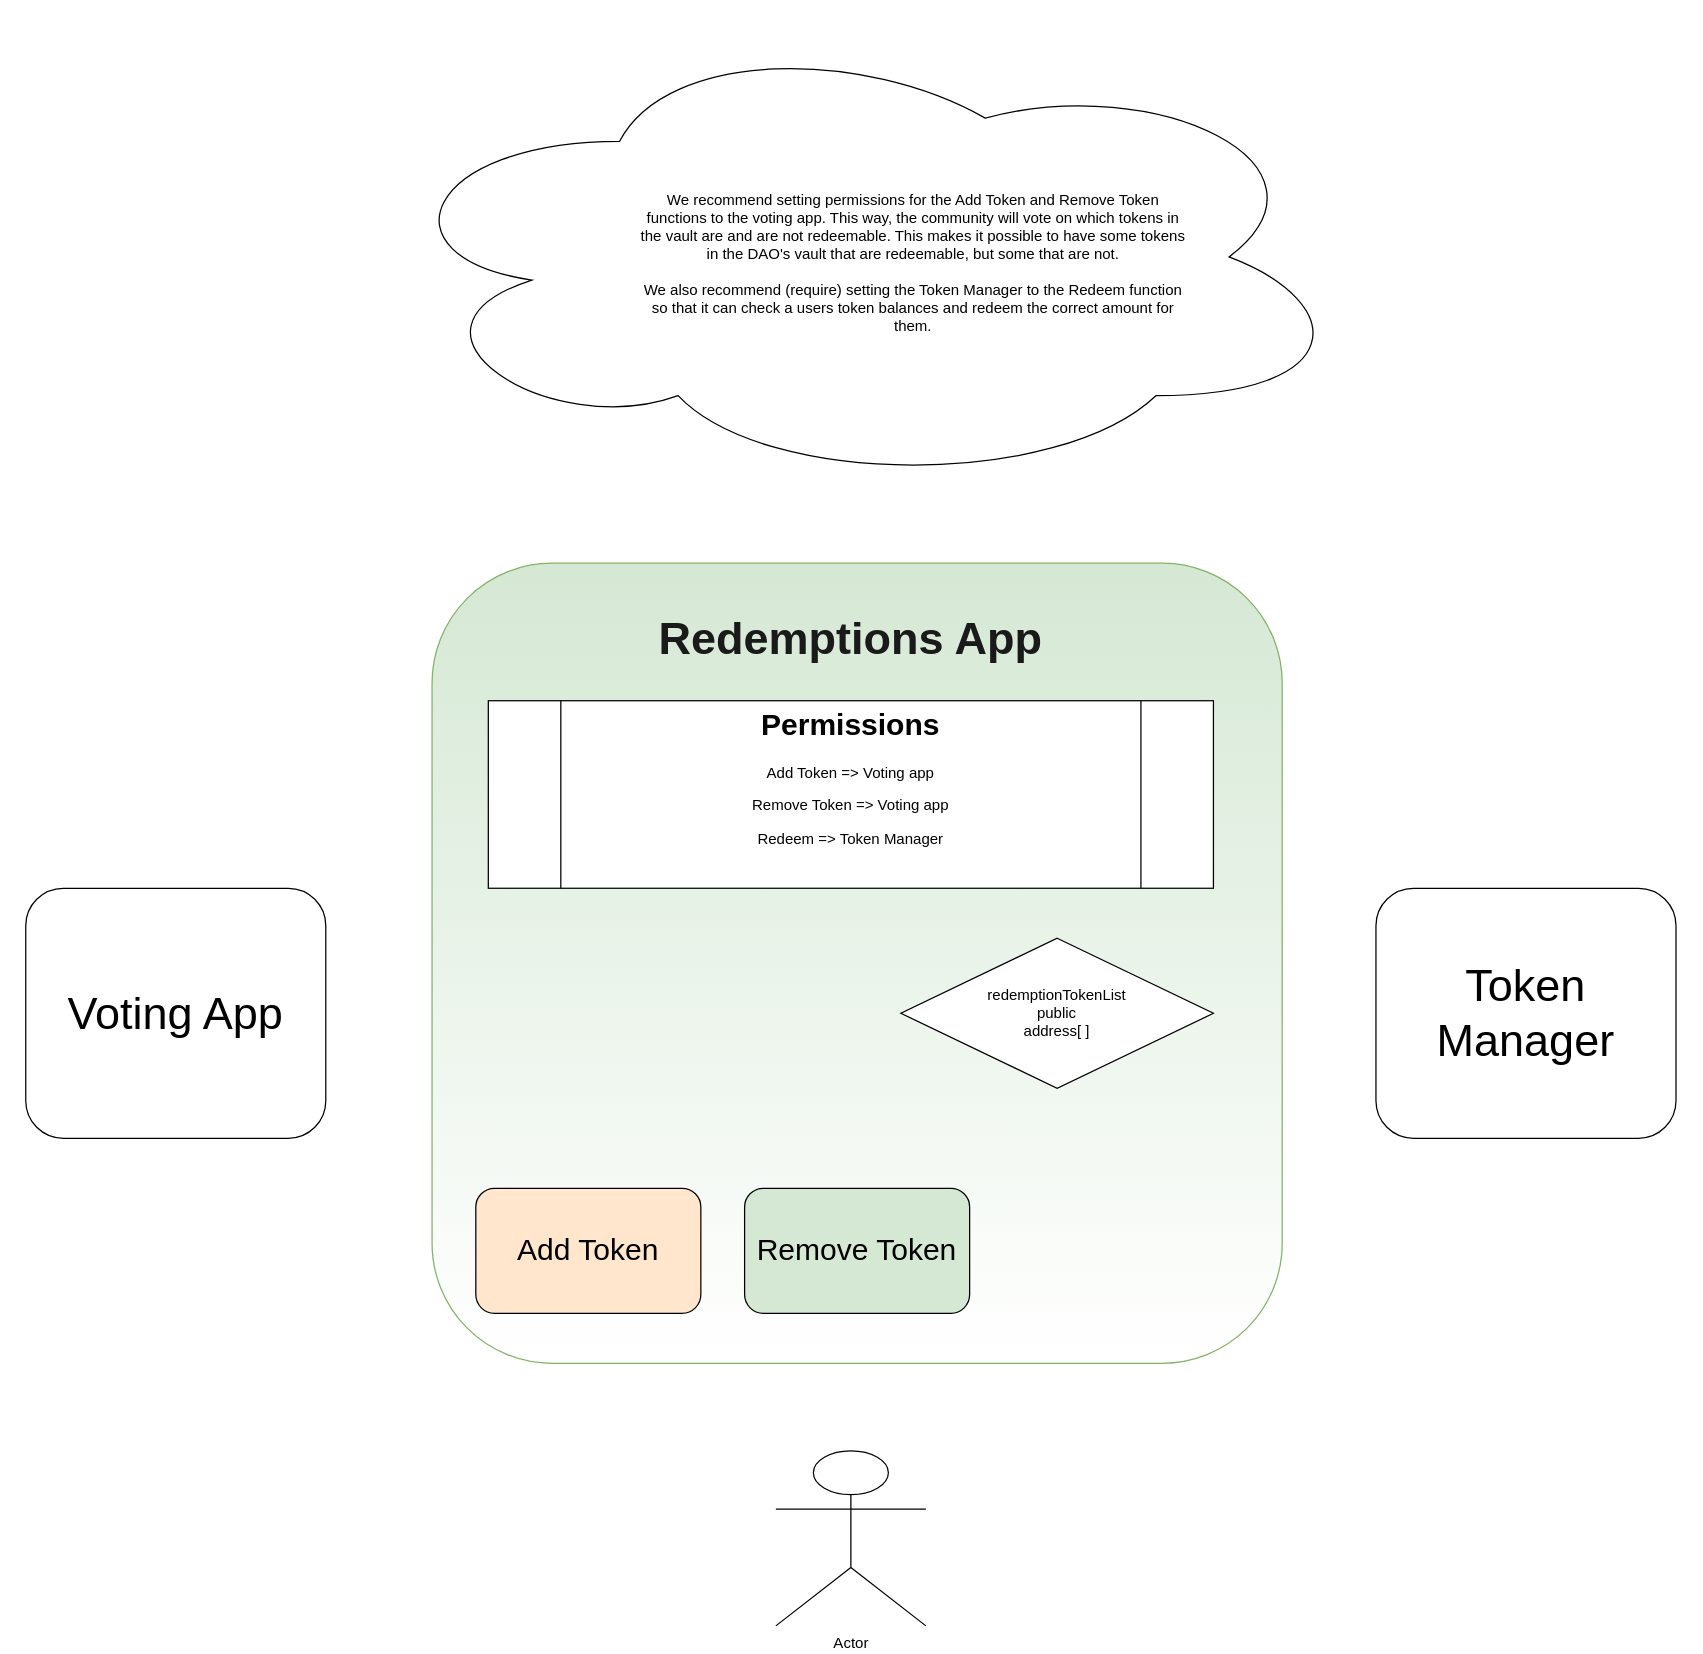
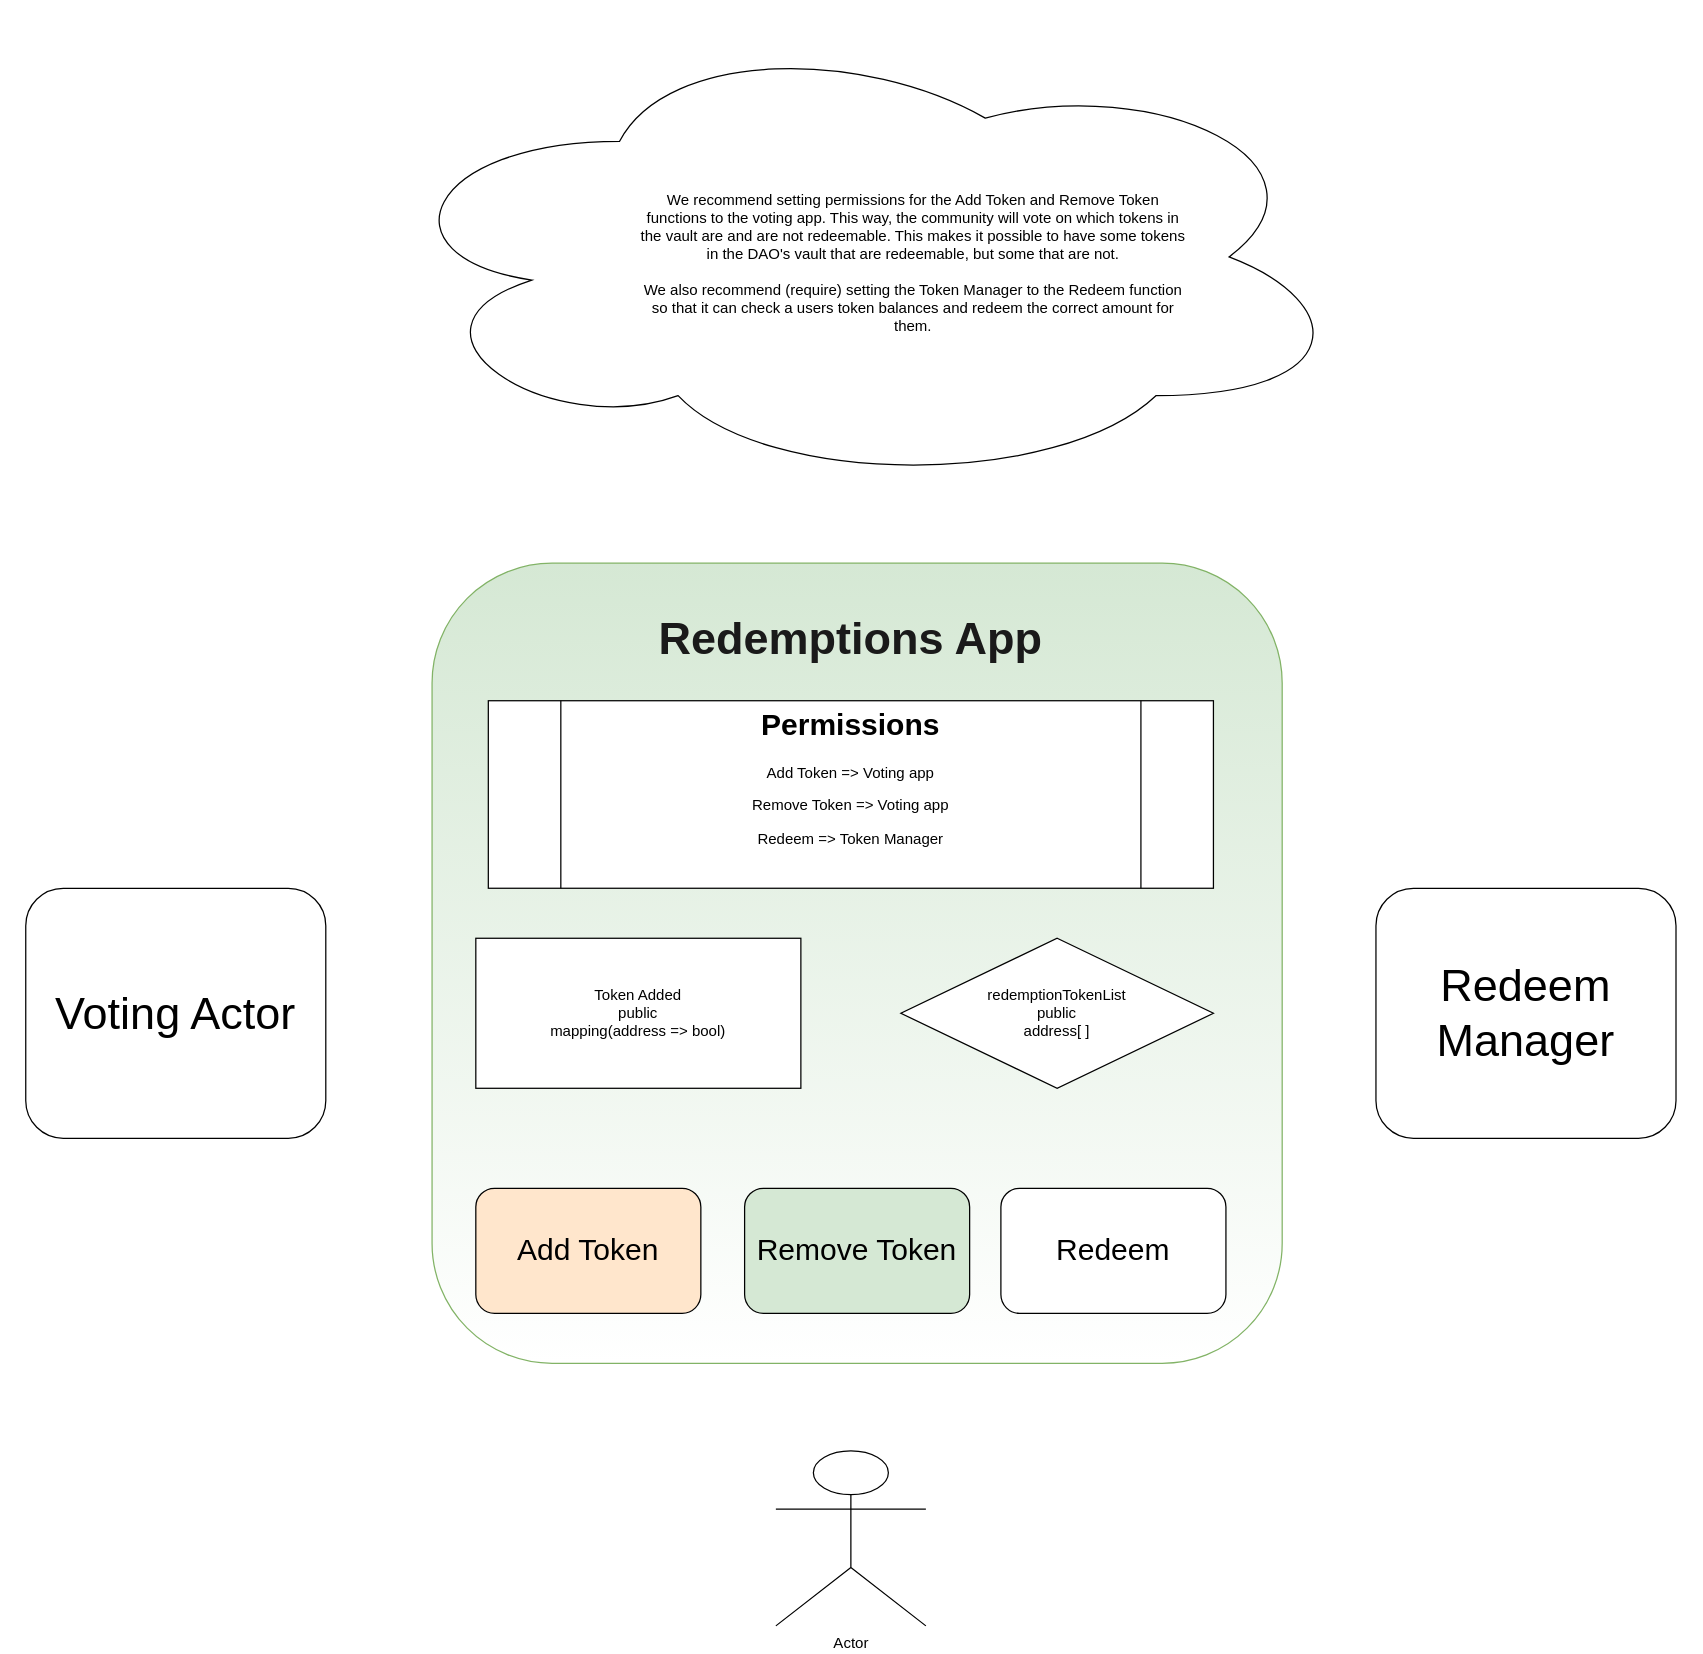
node "Voting App": label "Voting App" -> "Voting Actor"
node "Token Addedpublicmapping(address => bool)": added
node "Token Manager": label "Token Manager" -> "Redeem Manager"
node "Redeem": added
